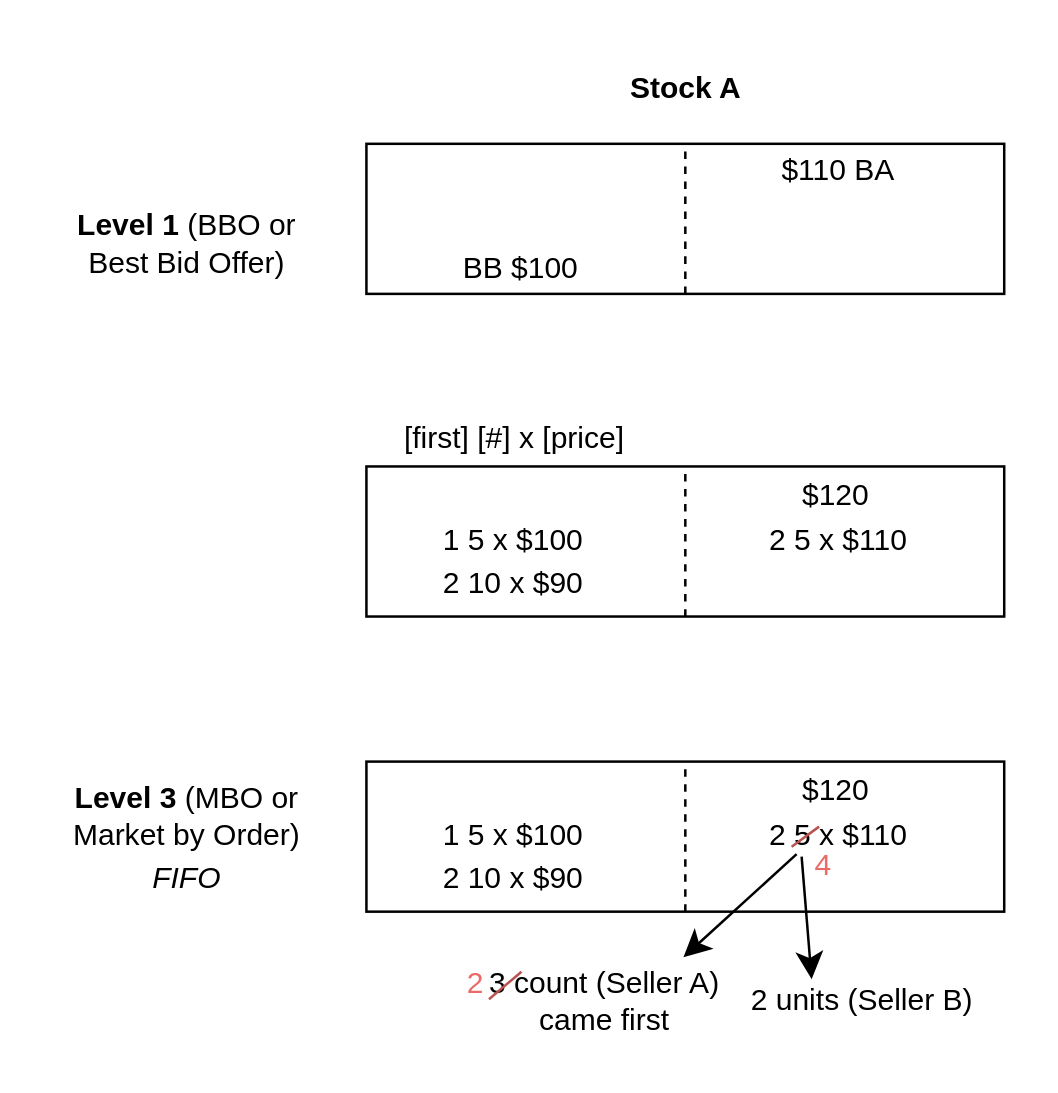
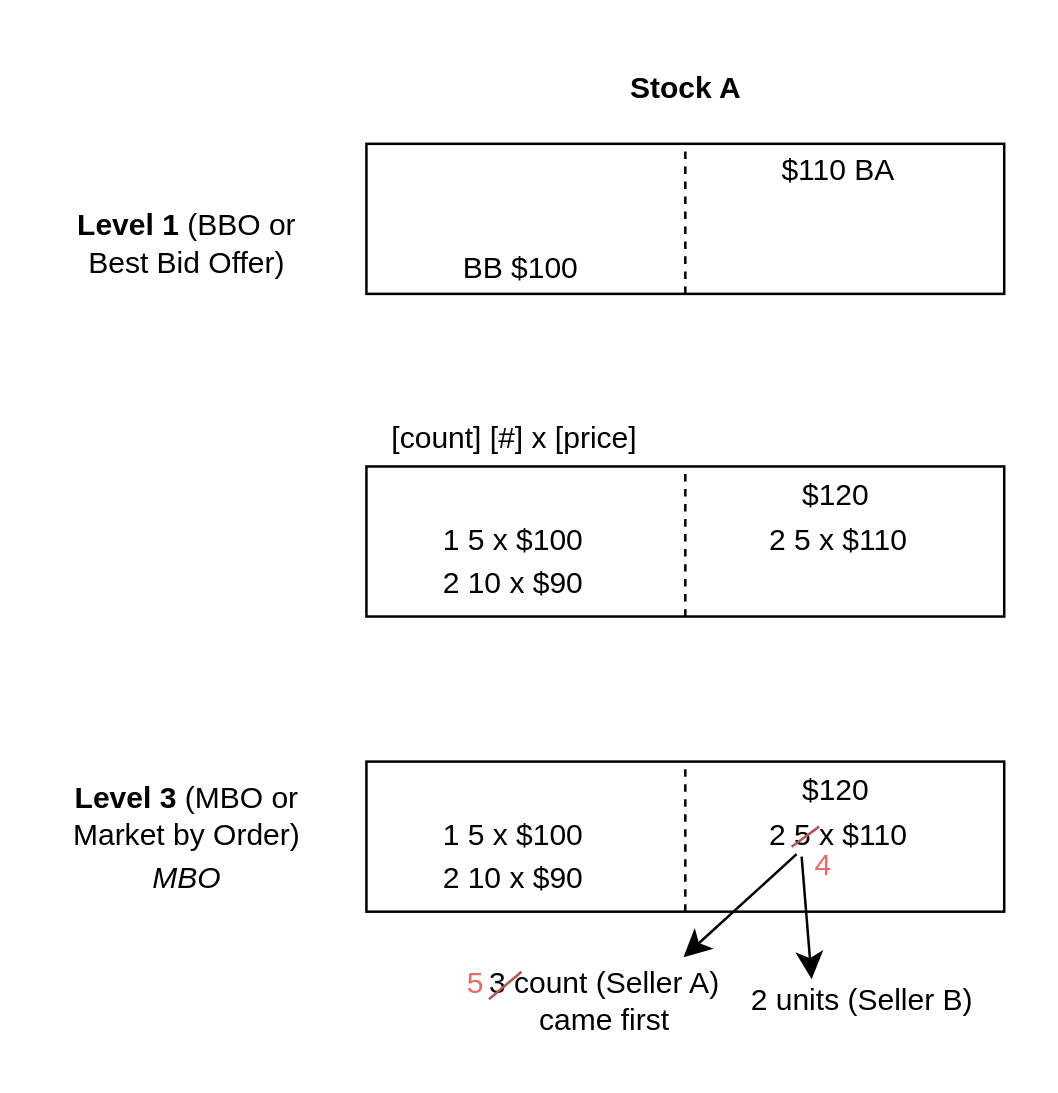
node "[first] [#] x [price]": label "[first] [#] x [price]" -> "[count] [#] x [price]"
node "FIFO": label "FIFO" -> "MBO"
node "2": label "2" -> "5"
